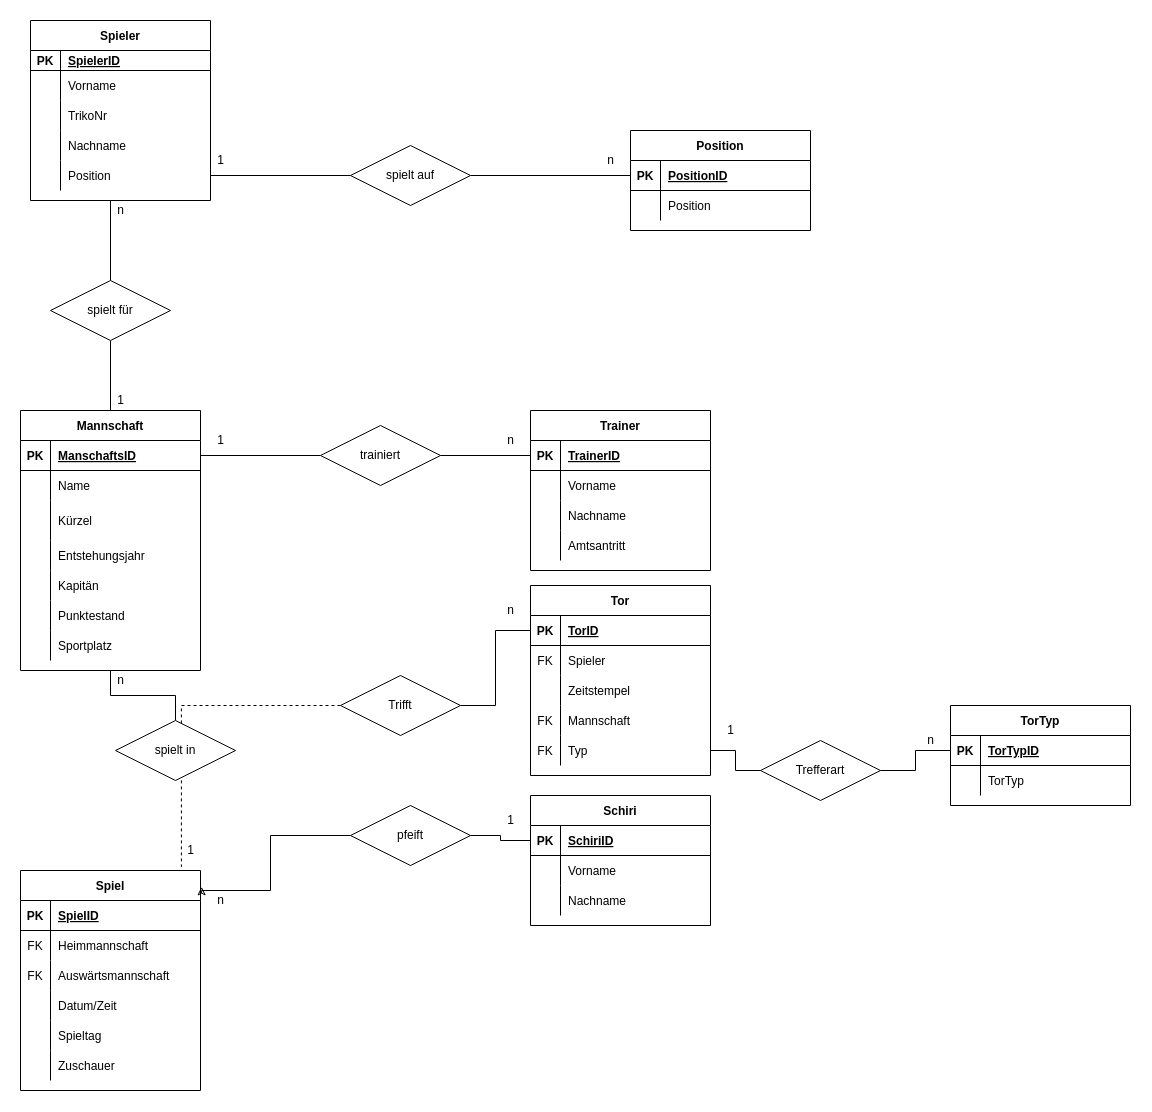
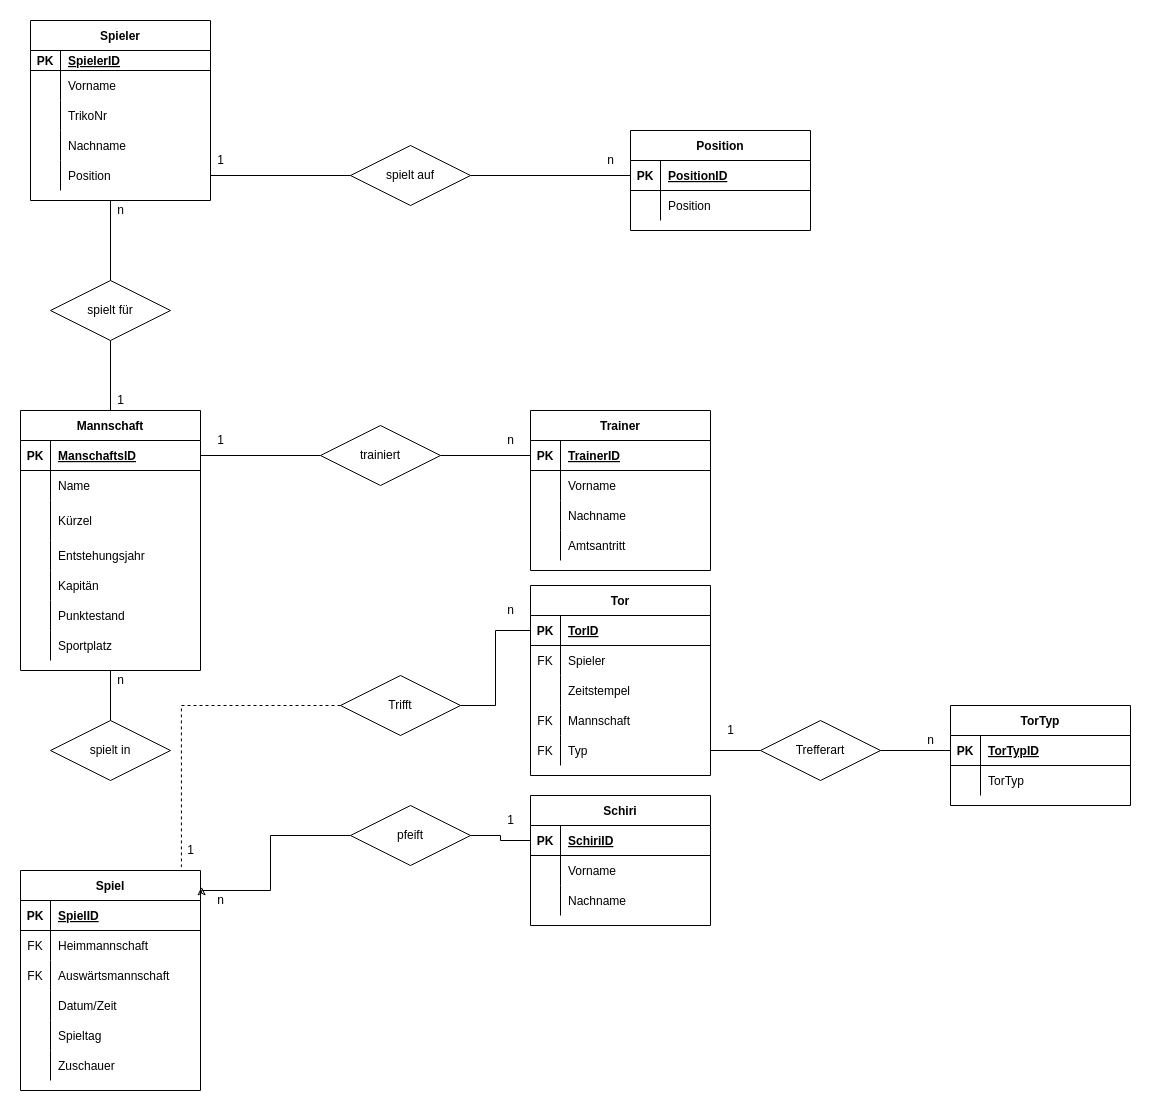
node "spielt in": moved (176, 751) -> (111, 751)
node "Trefferart": moved (821, 771) -> (821, 751)
